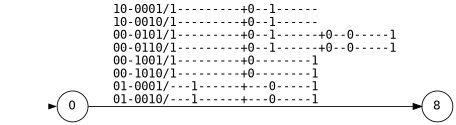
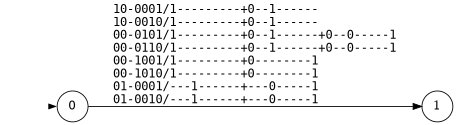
node "8": label "8" -> "1"
